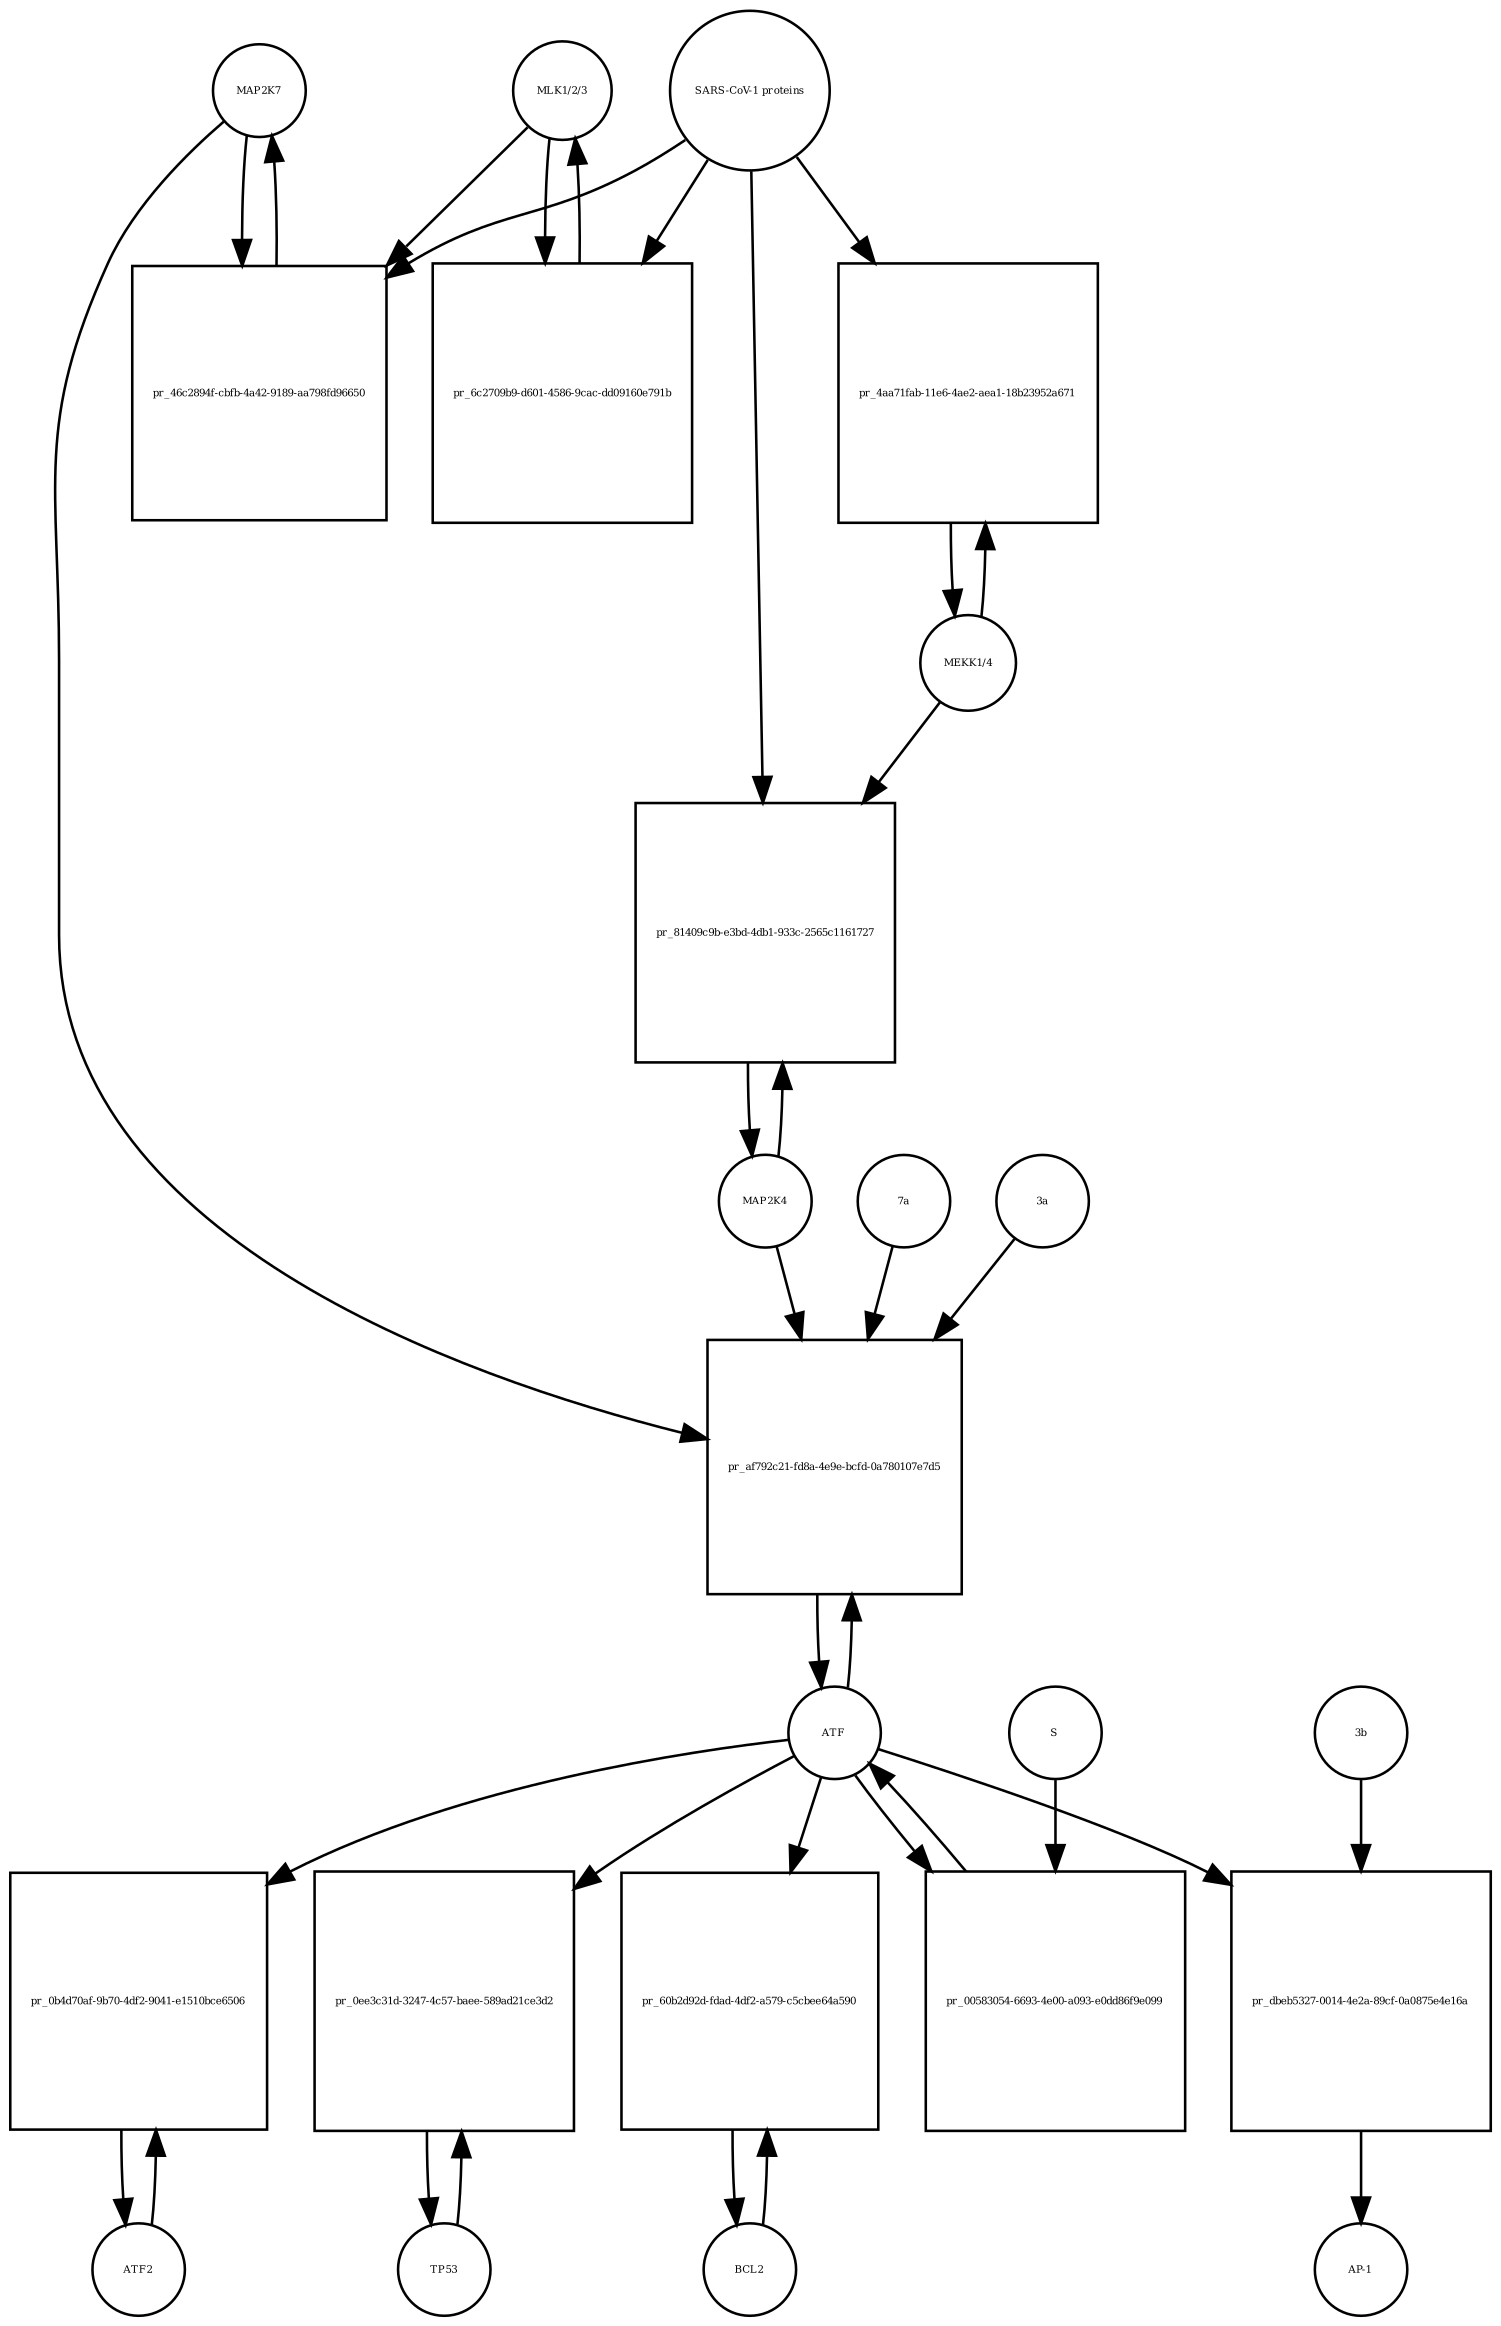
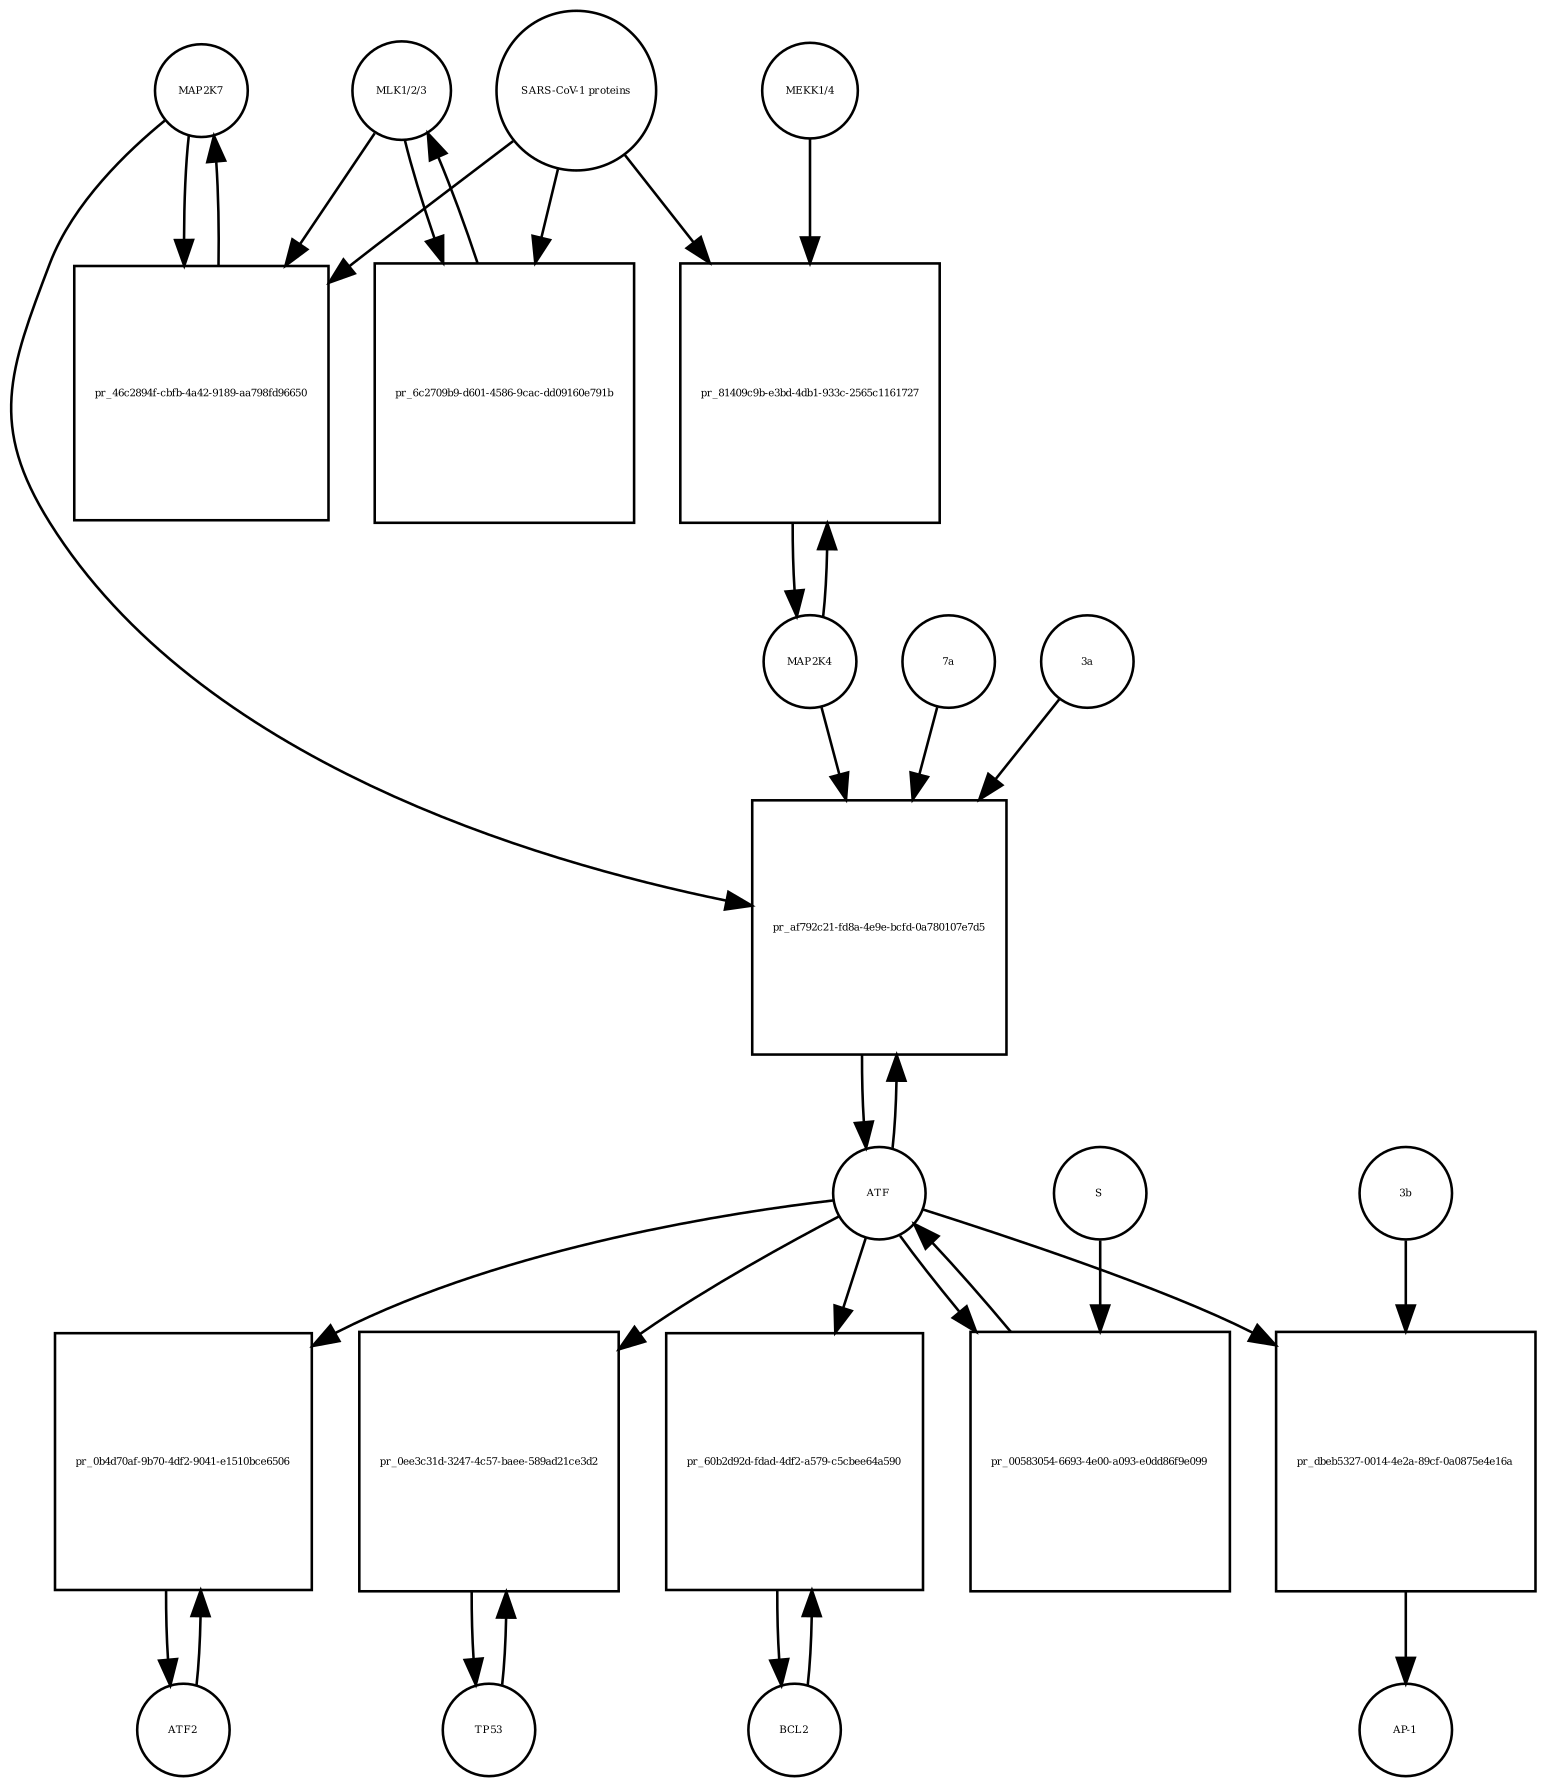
node "pr_4aa71fab-11e6-4ae2-aea1-18b23952a671": removed
